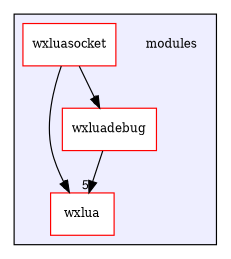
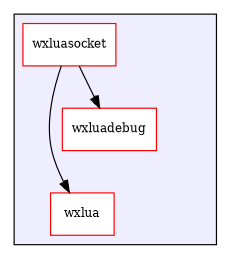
node "modules": removed
edge "wxluadebug" -> "wxlua": removed
